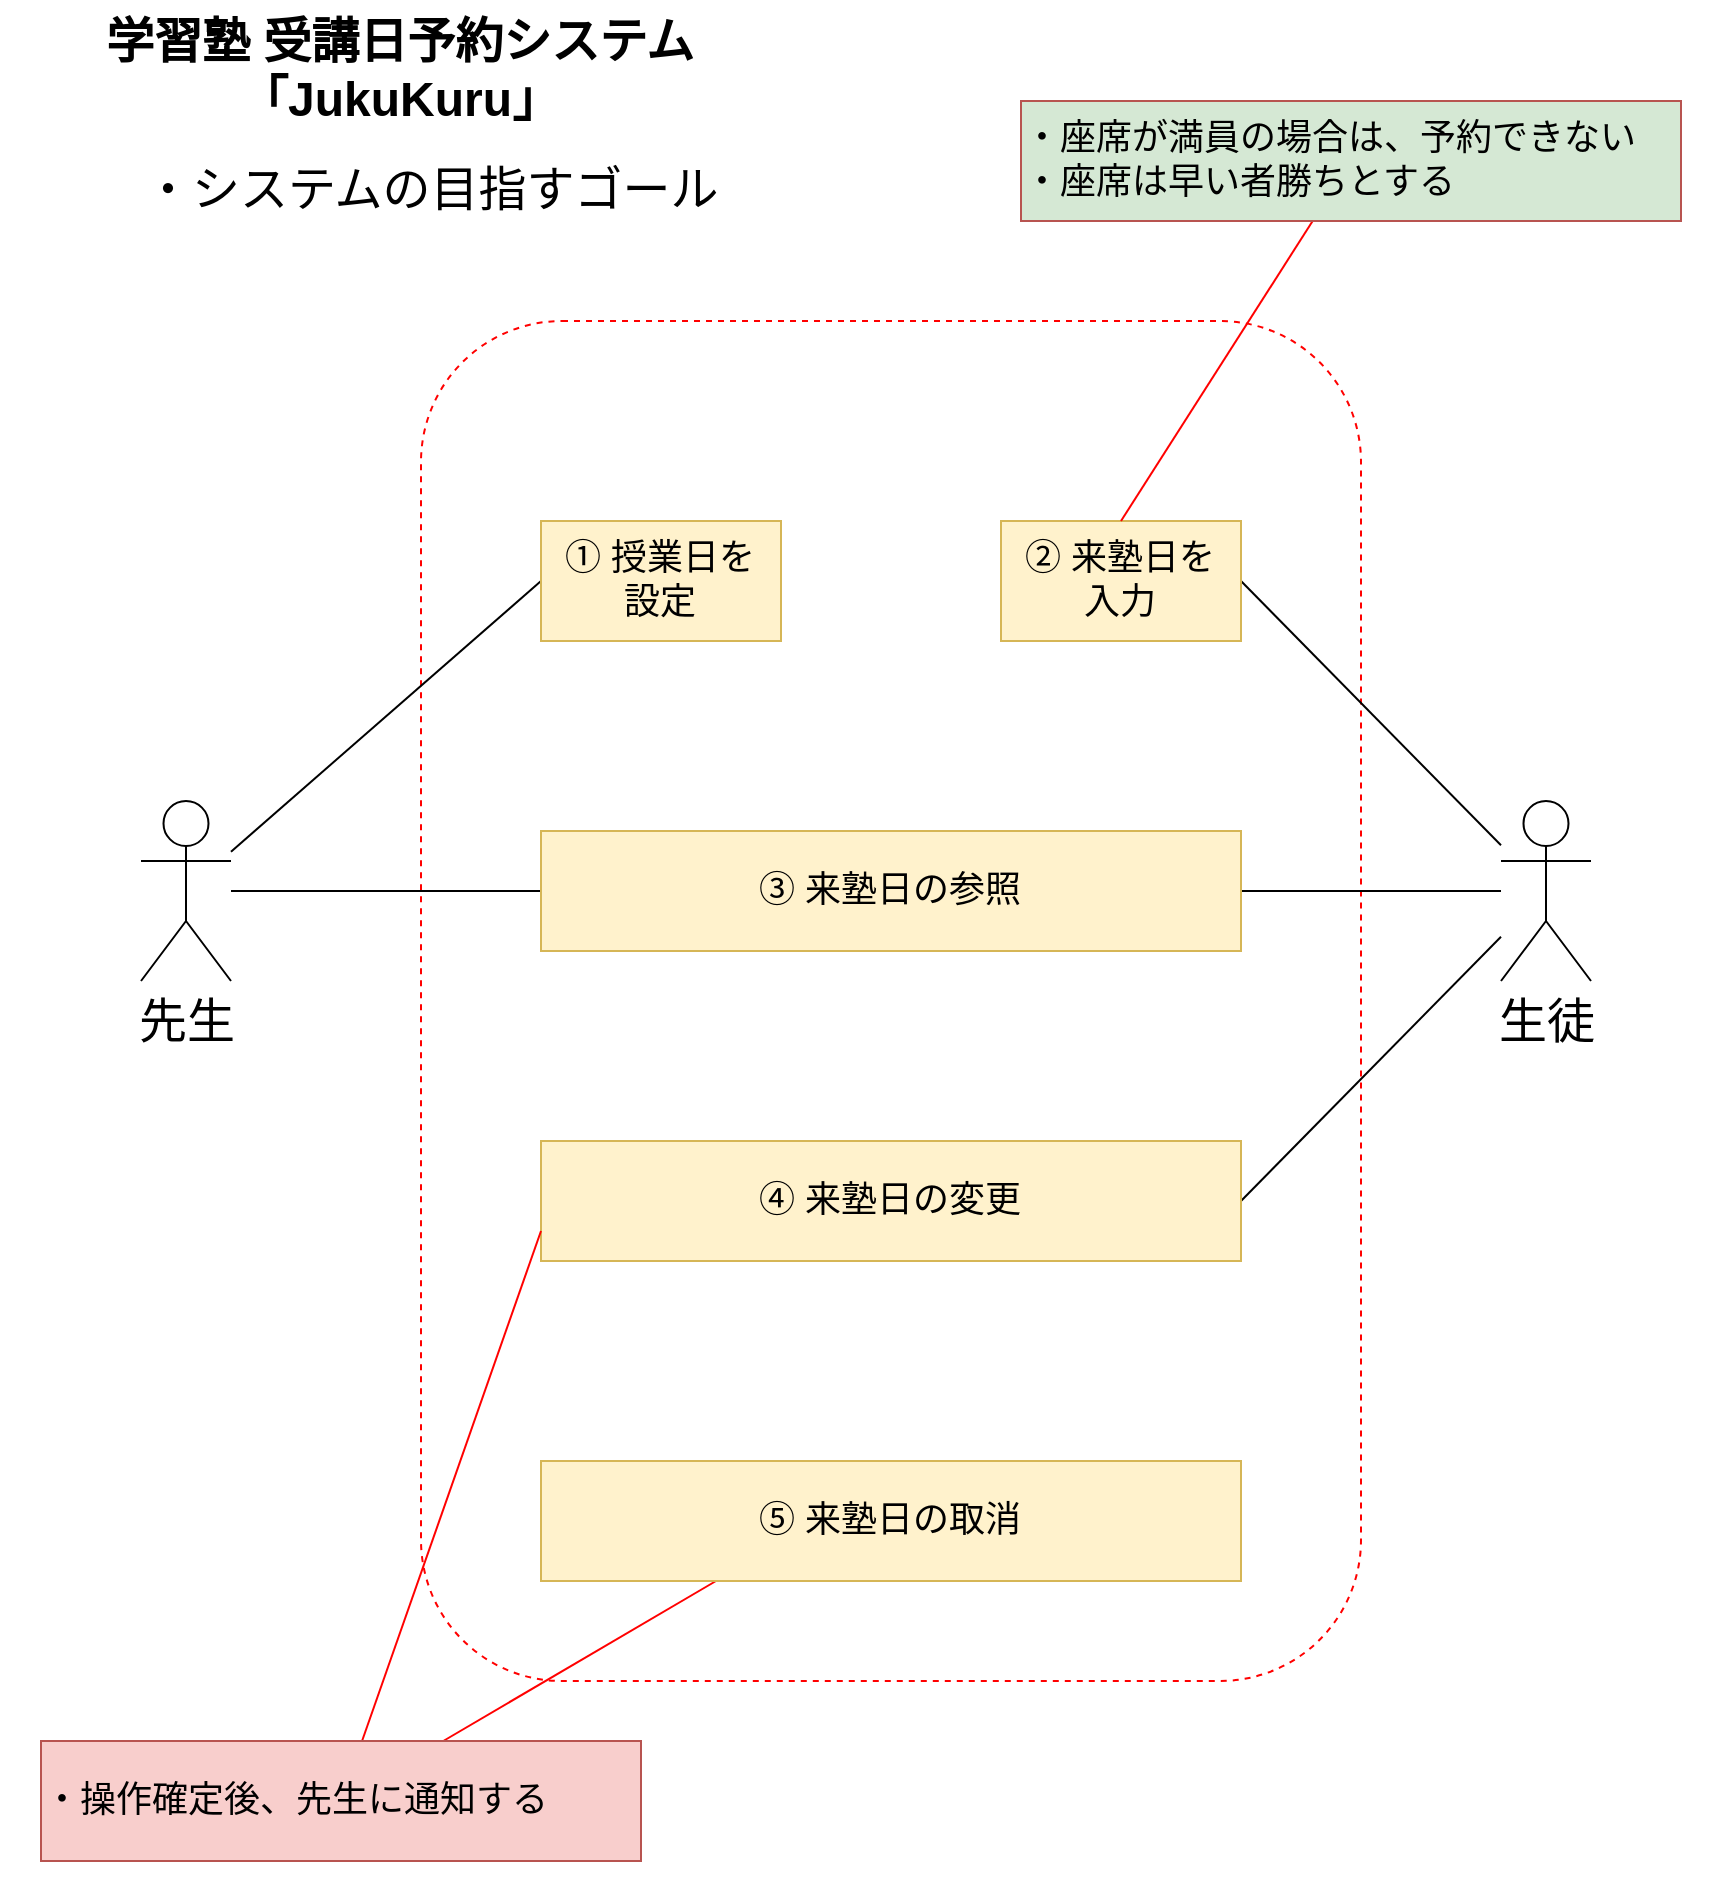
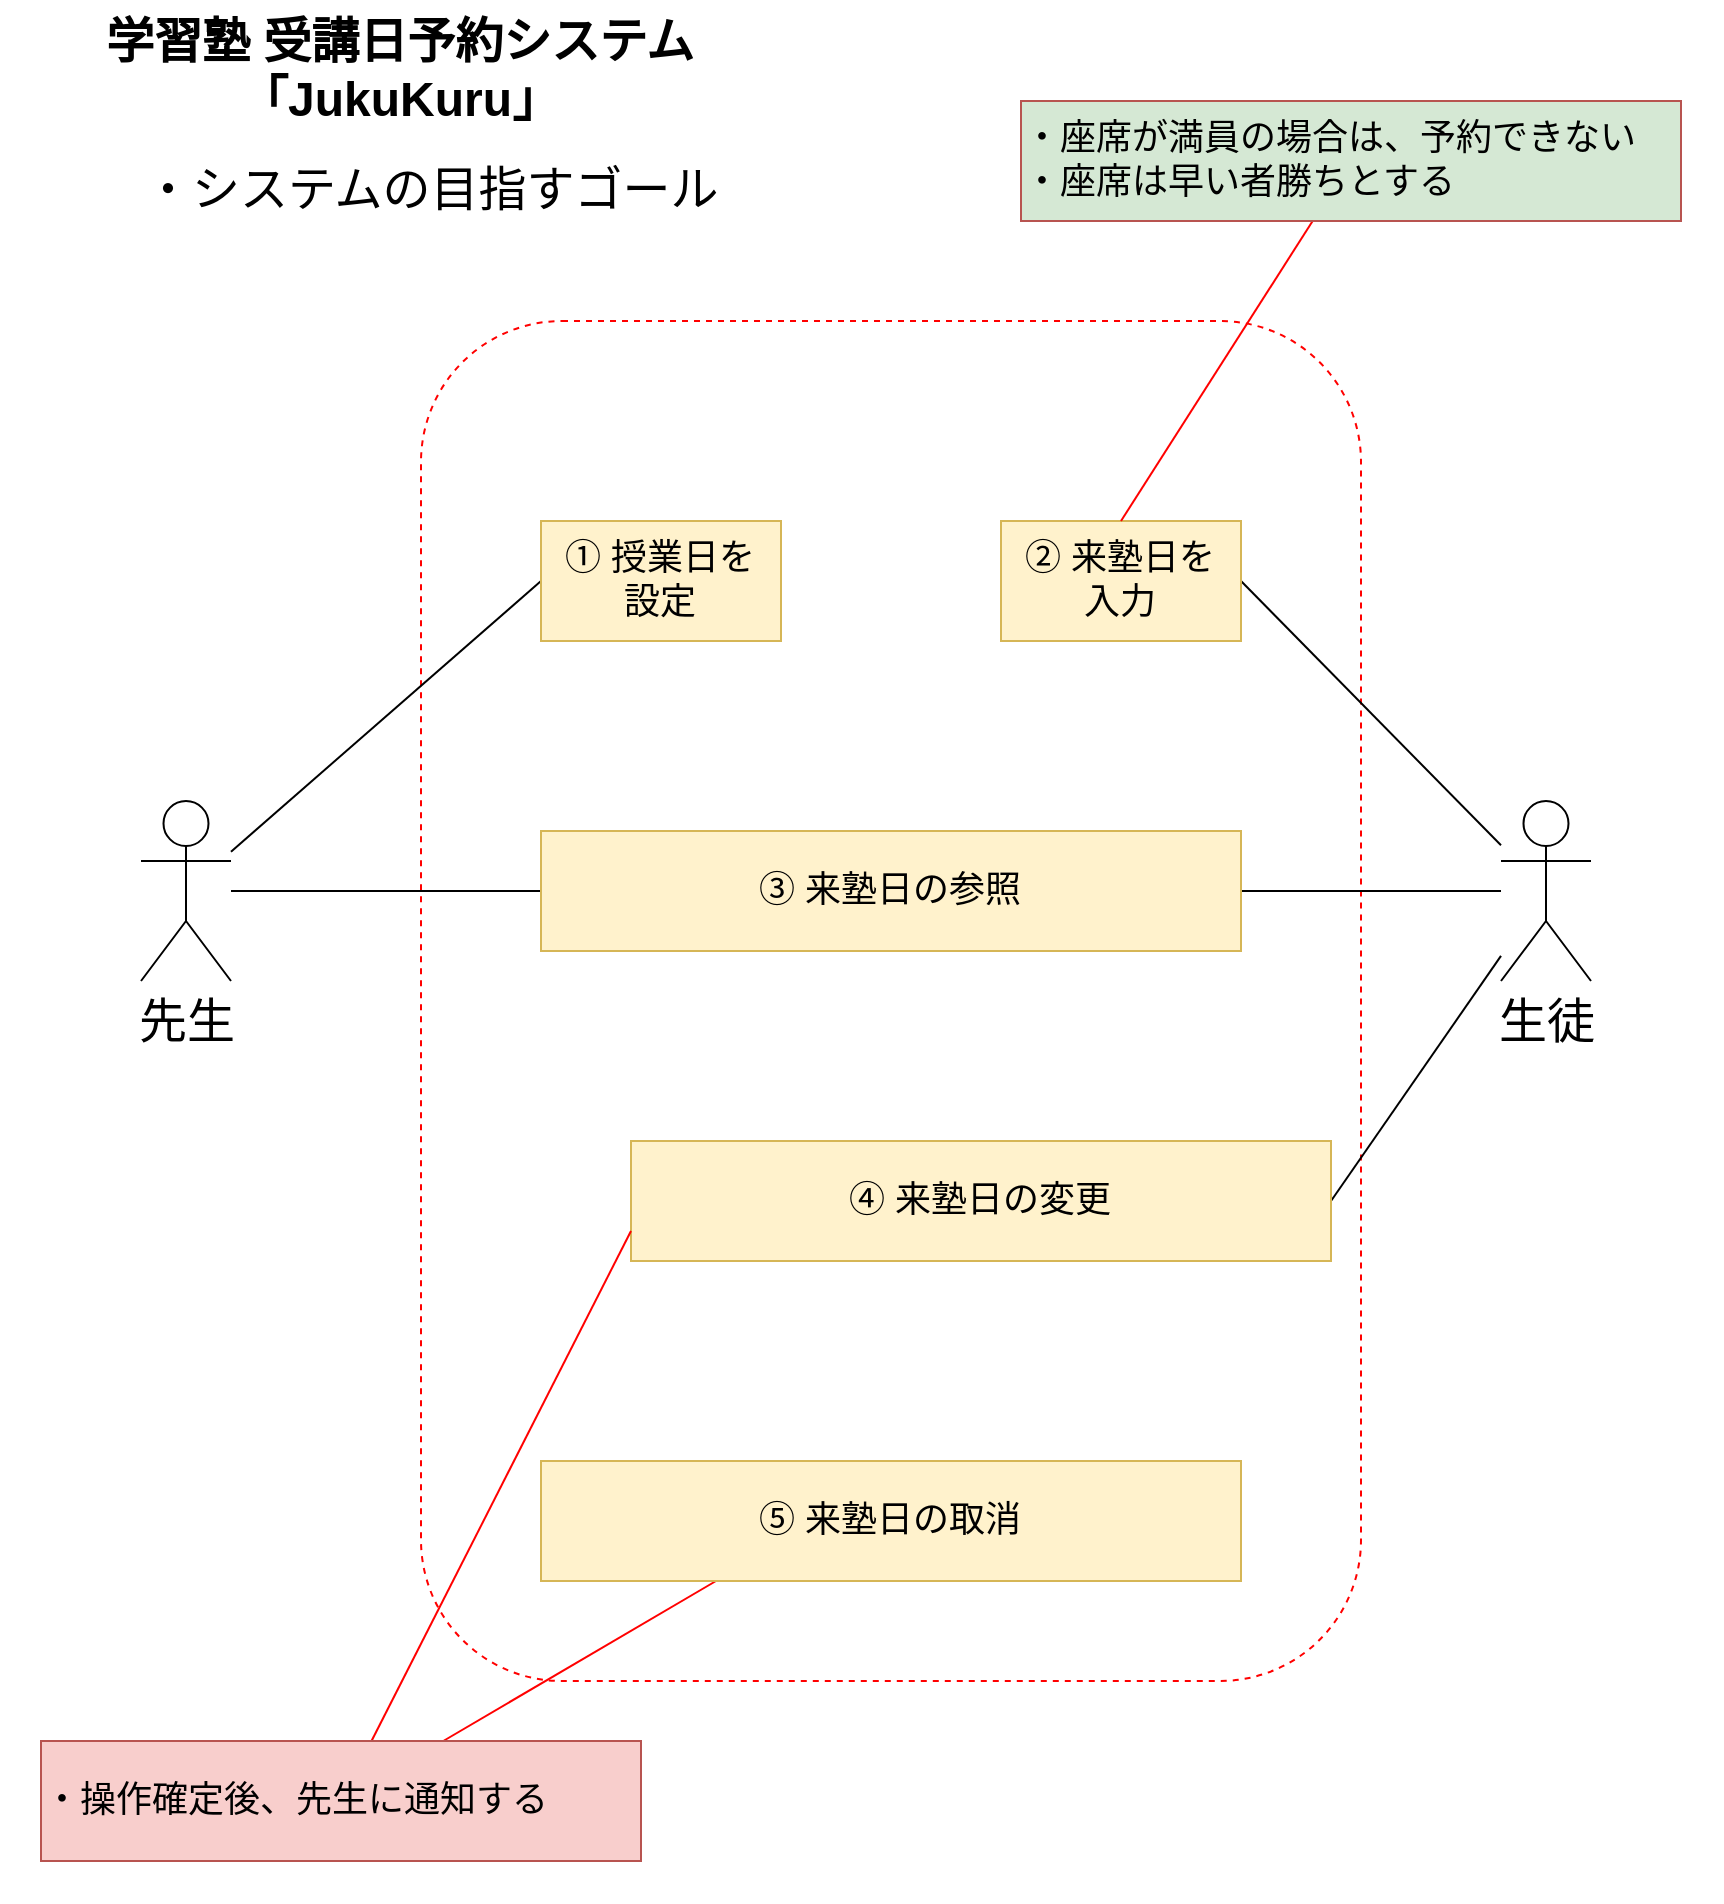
node "④ 来塾日の変更": moved (891, 1201) -> (981, 1201)
